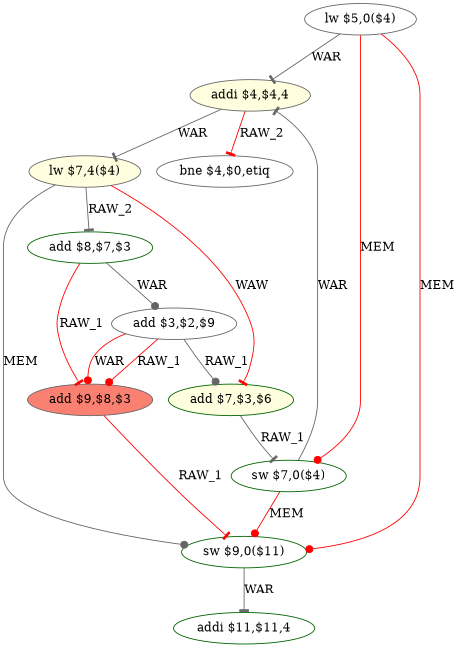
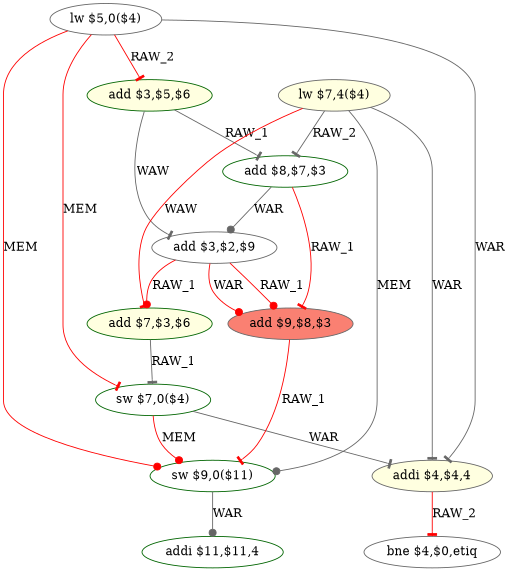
node "add $3,$5,$6": added
edge "addi $4,$4,4" -> "lw $7,4($4)": reversed
edge "lw $5,0($4)" -> "sw $7,0($4)": arrowhead dot -> tee
edge "add $3,$2,$9" -> "add $7,$3,$6": color gray40 -> red
edge "sw $9,0($11)" -> "addi $11,$11,4": arrowhead tee -> dot
